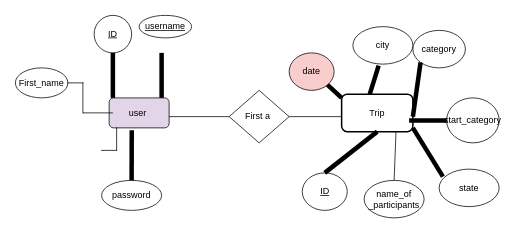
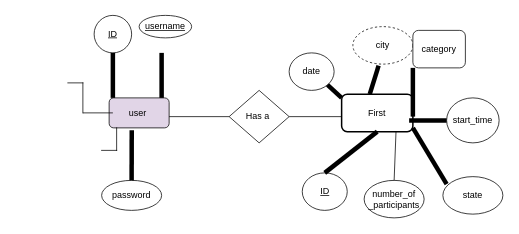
node "city": style solid -> dashed
node "category": shape ellipse -> rounded rectangle
node "date": fillcolor #f8cecc -> #ffffff
node "First_name": removed
node "Trip": label "Trip" -> "First"
node "First a": label "First a" -> "Has a"
node "start_category": label "start_category" -> "start_time"
node "state": moved (469, 188) -> (473, 195)
node "name_of _participants": label "name_of _participants" -> "number_of _participants"
